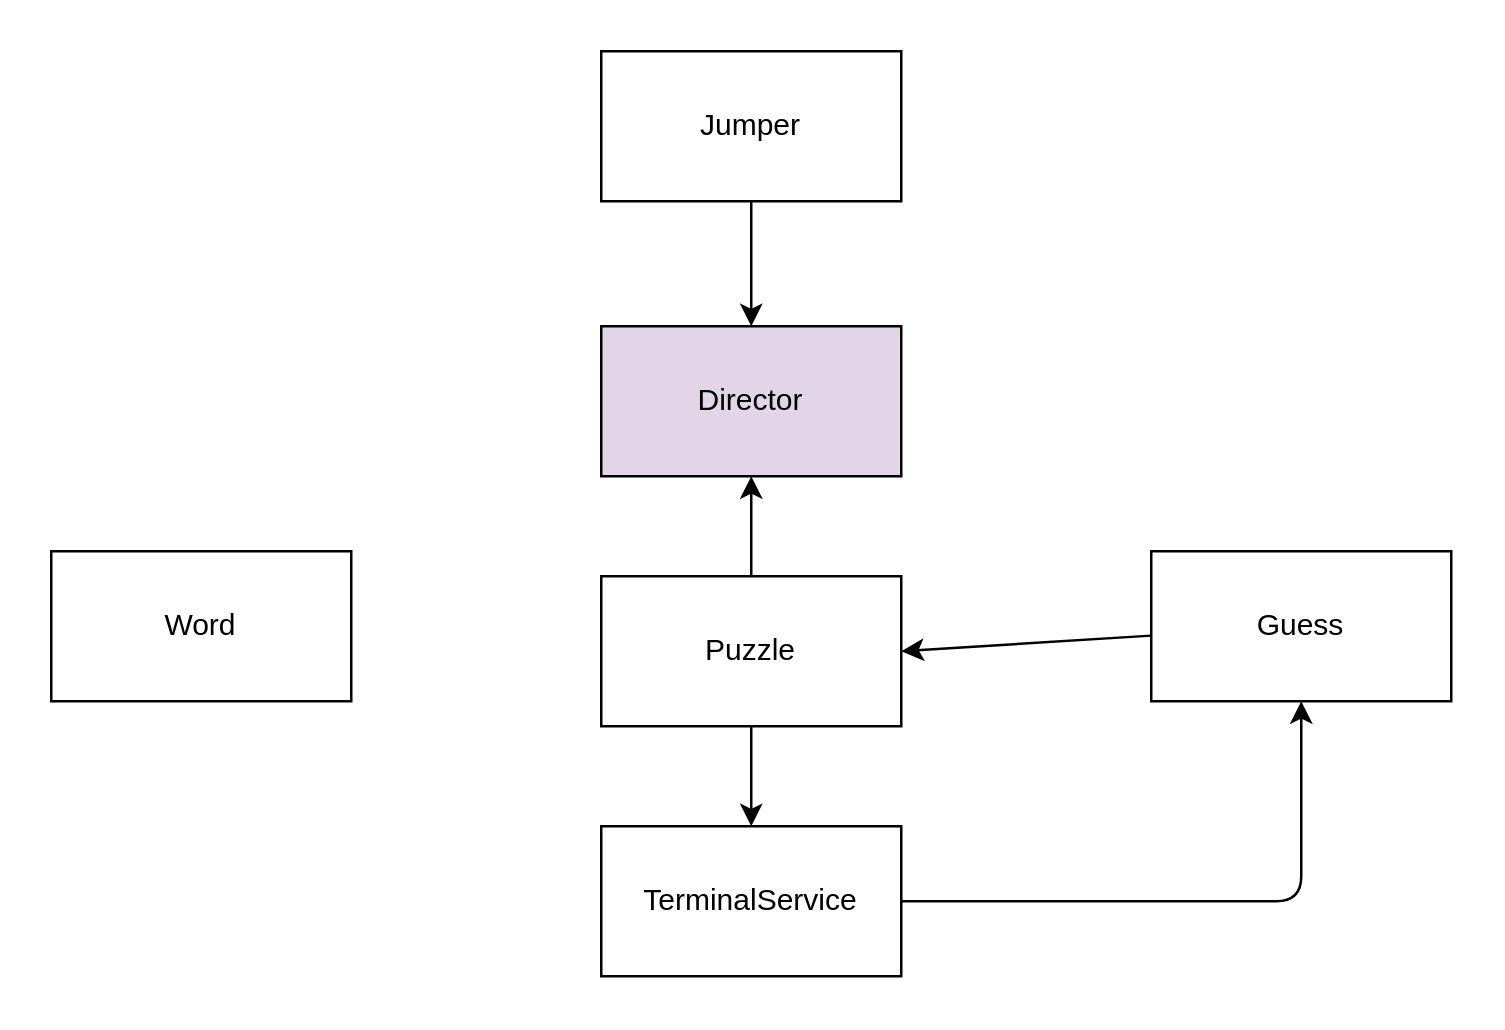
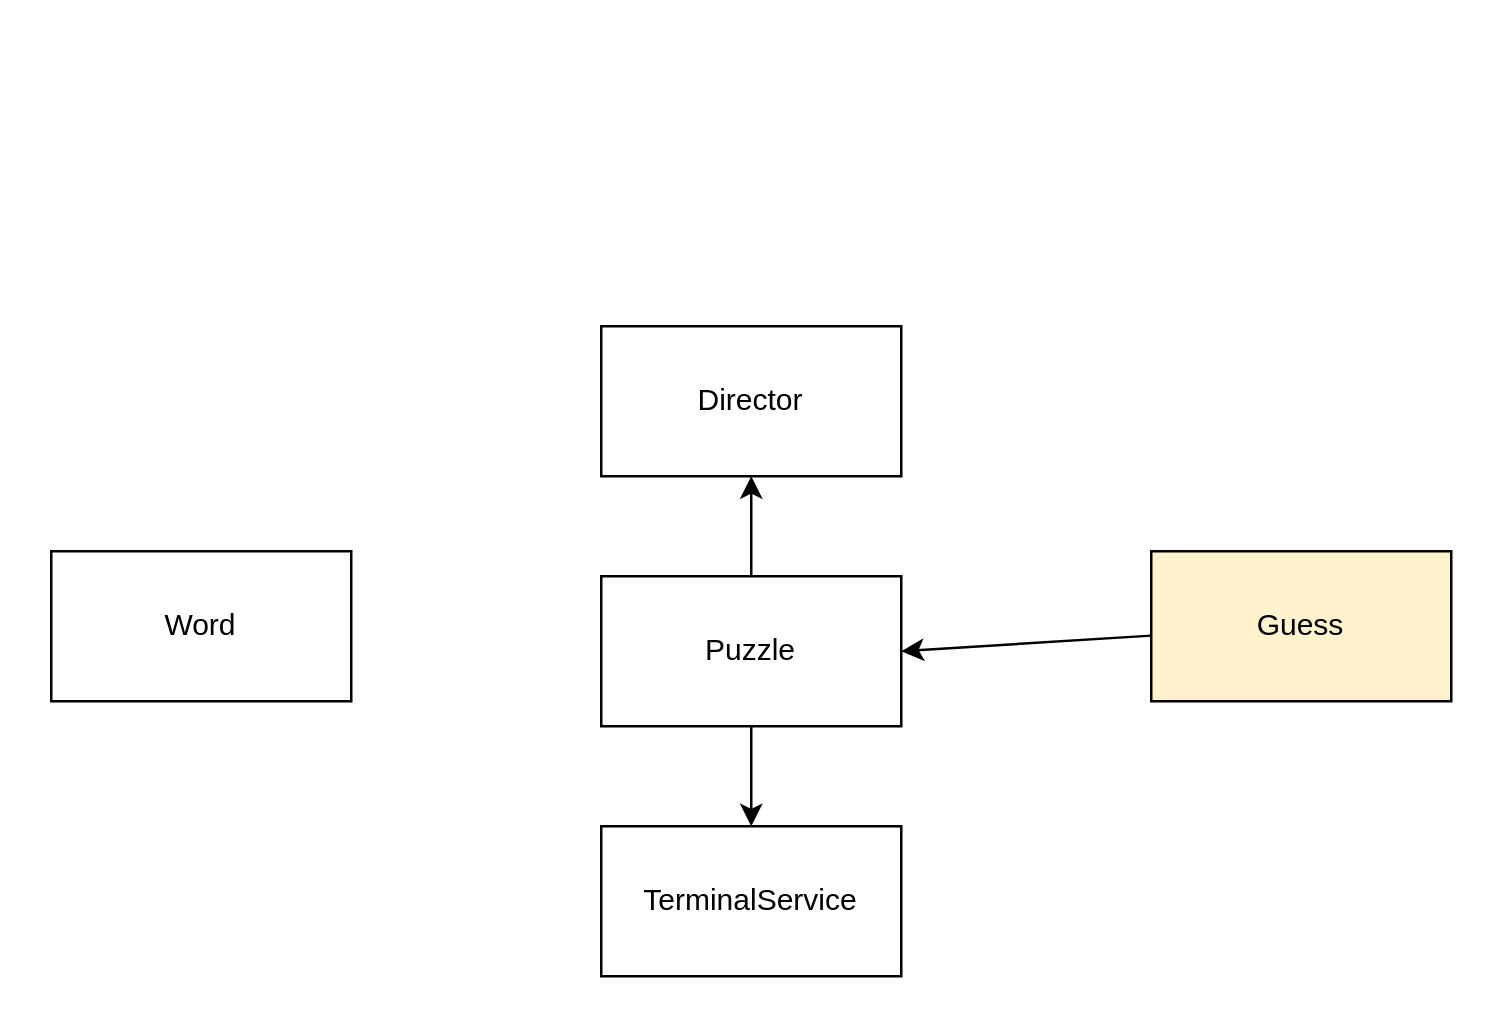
node "Jumper": removed
edge "Jumper" -> "Director": removed
node "Director": fillcolor #e1d5e7 -> #ffffff
node "Guess": fillcolor #ffffff -> #fff2cc
edge "TerminalService" -> "Guess": removed
